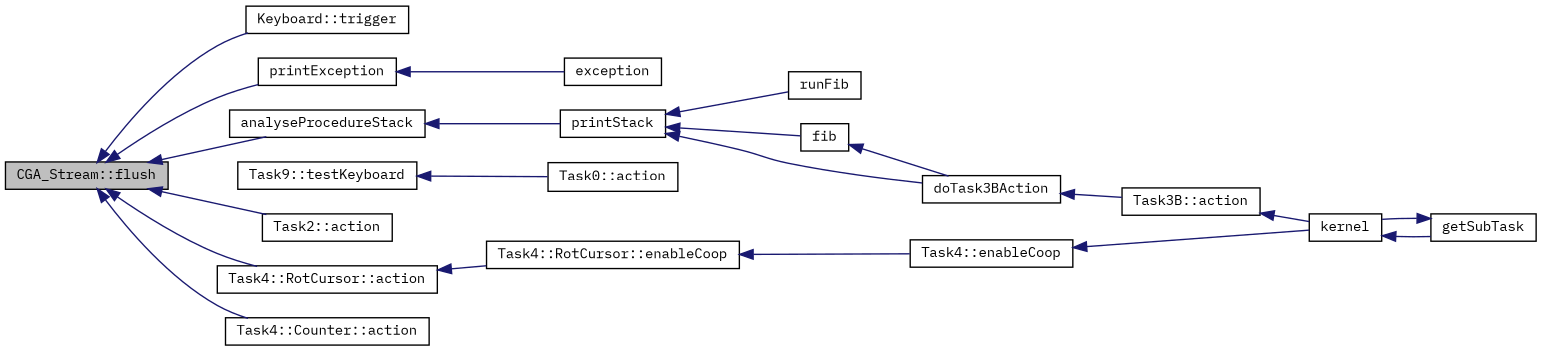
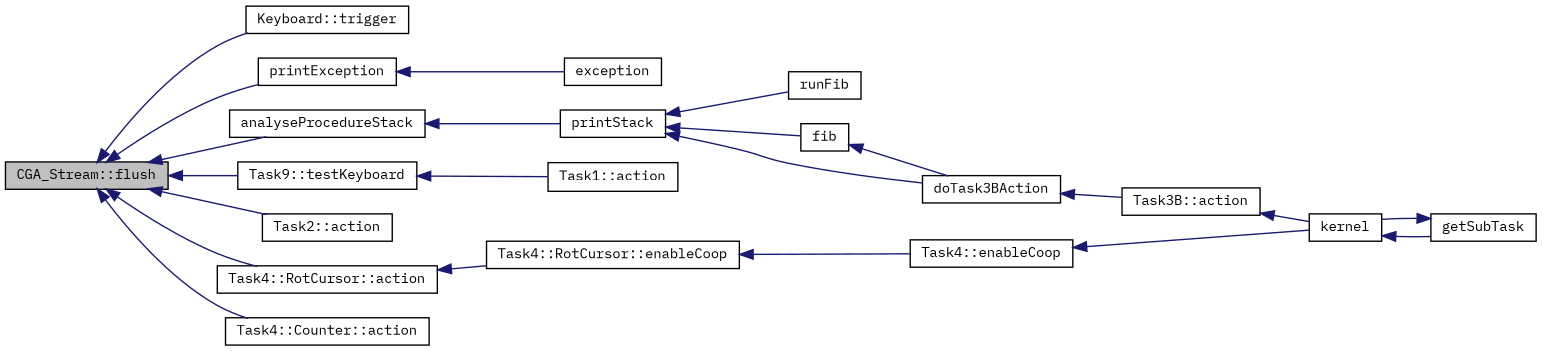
edge "Task9::testKeyboard" -> "CGA_Stream::flush": added
node "Task0::action": label "Task0::action" -> "Task1::action"
